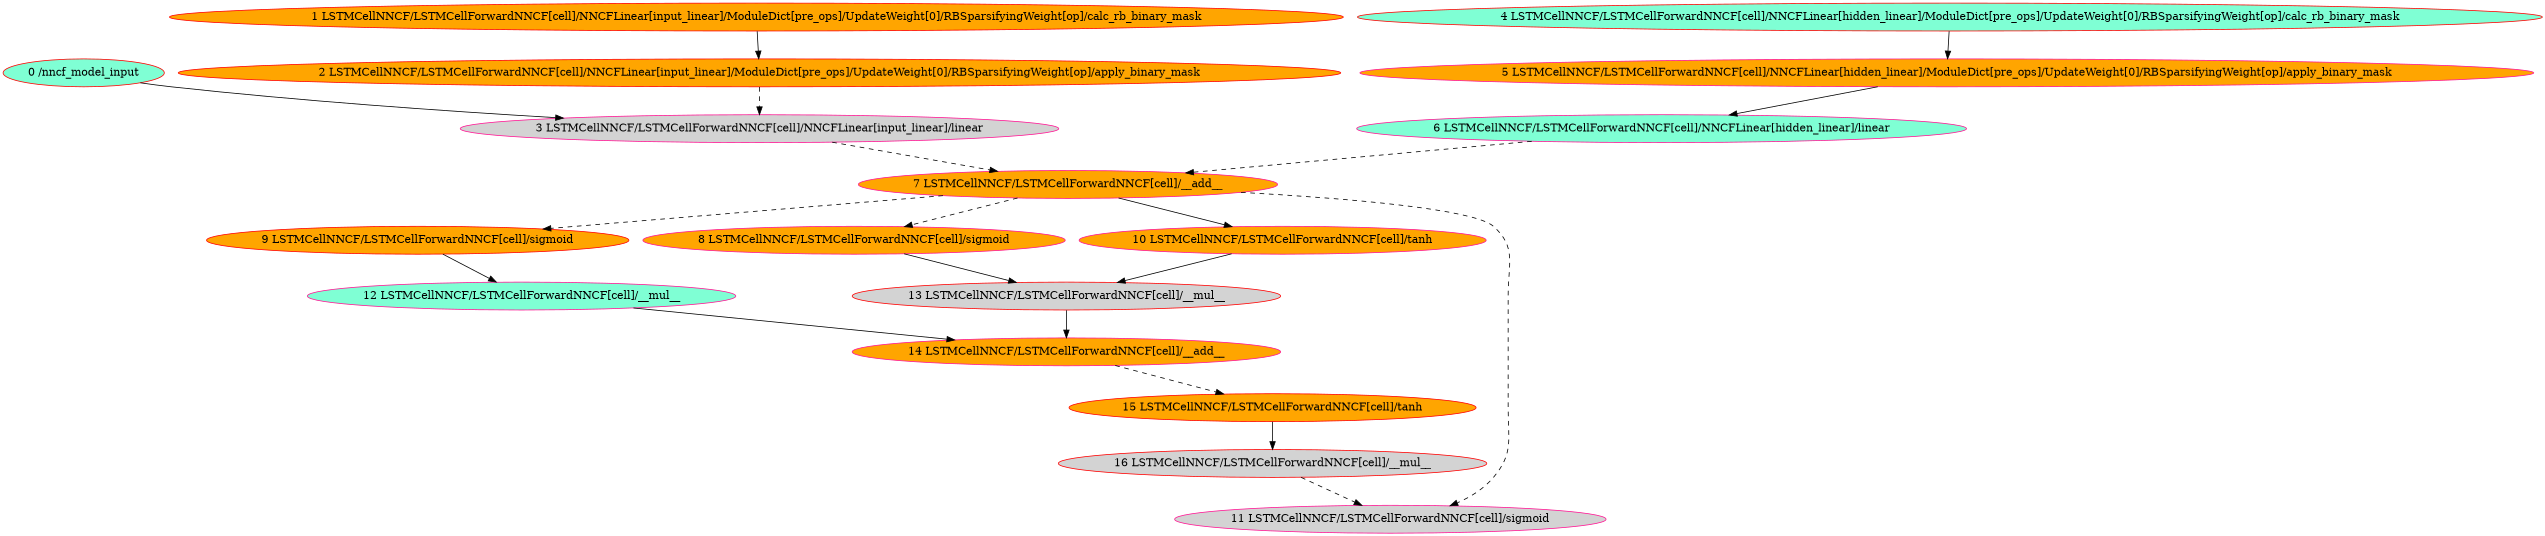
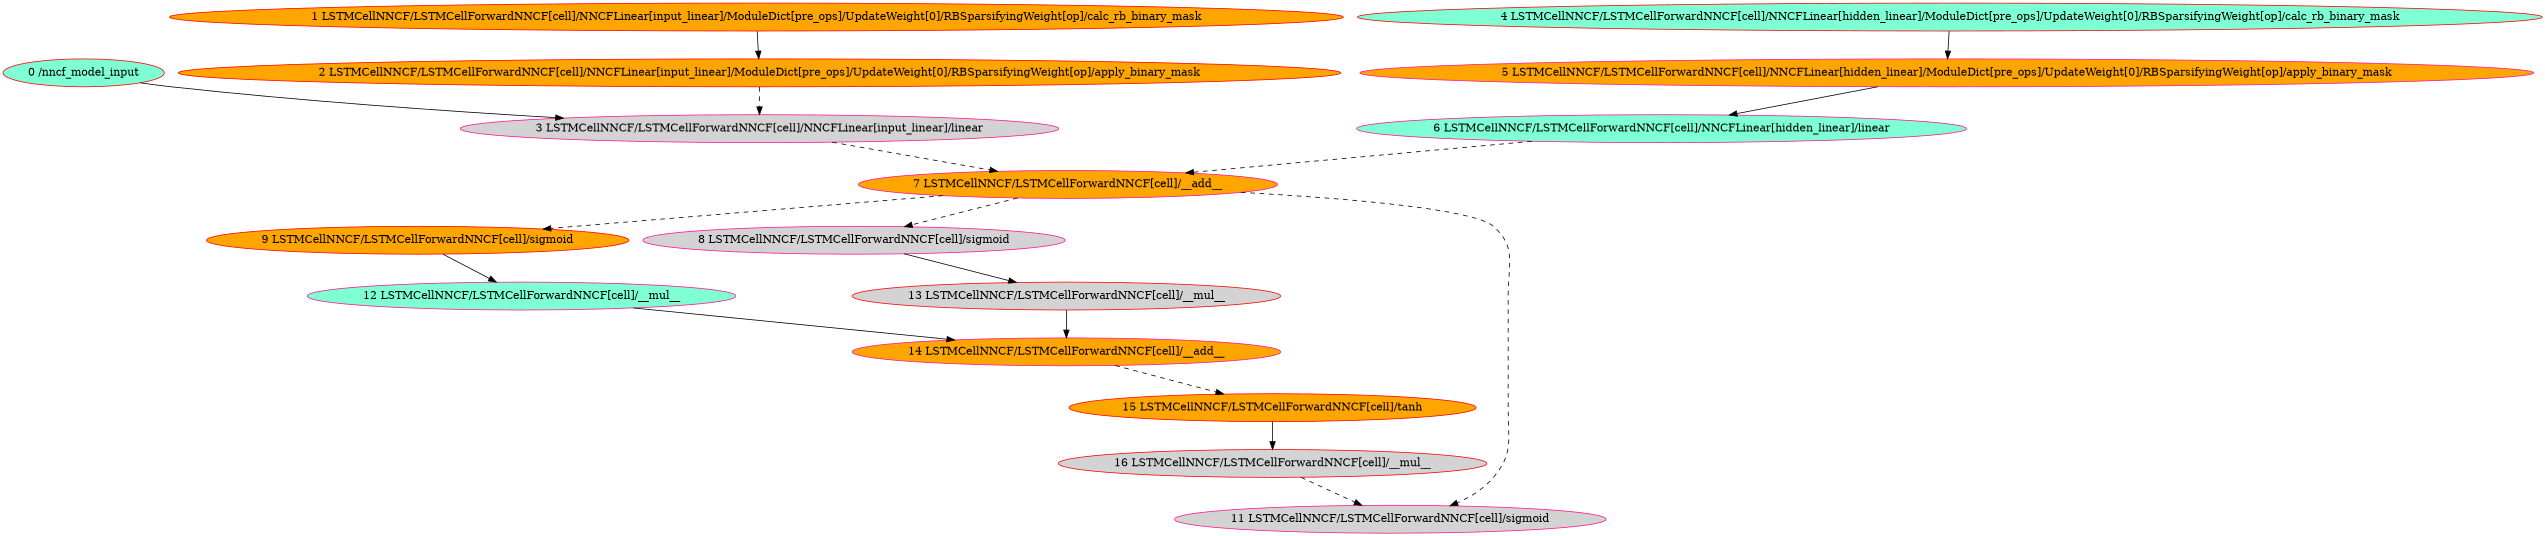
node "8 LSTMCellNNCF/LSTMCellForwardNNCF[cell]/sigmoid": fillcolor orange -> lightgrey
node "10 LSTMCellNNCF/LSTMCellForwardNNCF[cell]/tanh": removed
